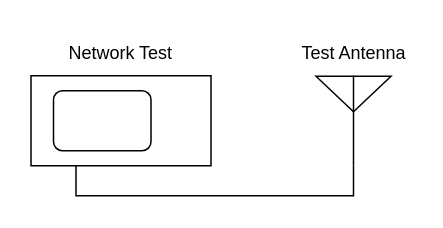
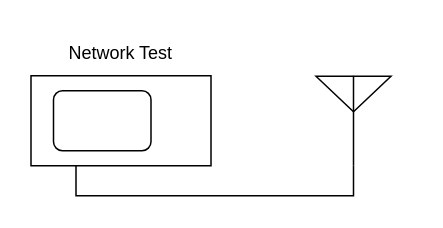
node "Test Antenna": removed
